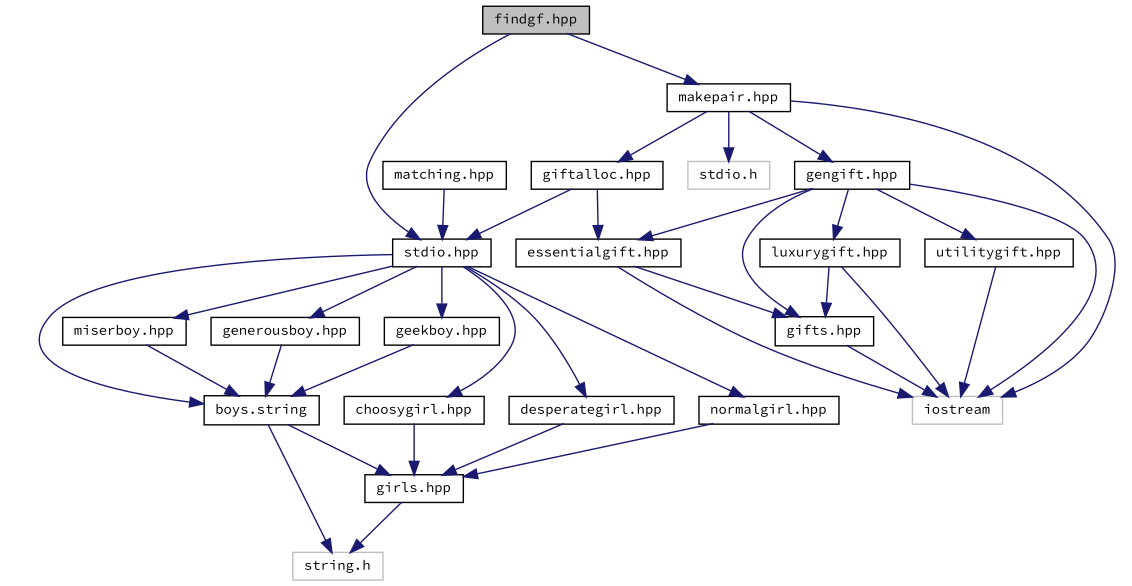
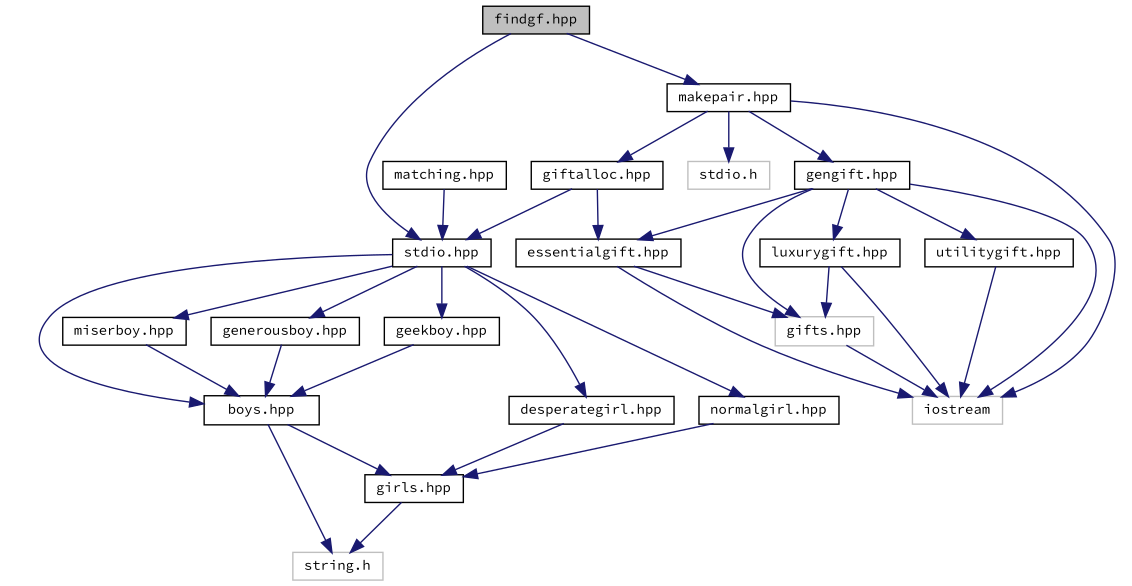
node "gifts.hpp": color black -> grey75
node "boys.string": label "boys.string" -> "boys.hpp"
node "choosygirl.hpp": removed
